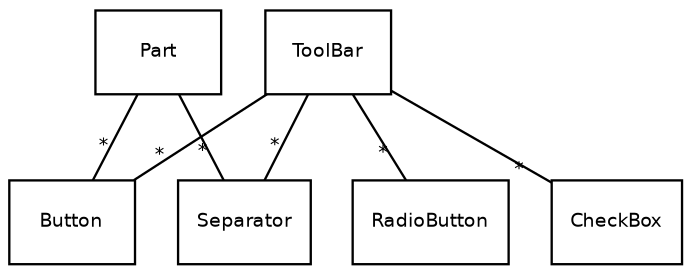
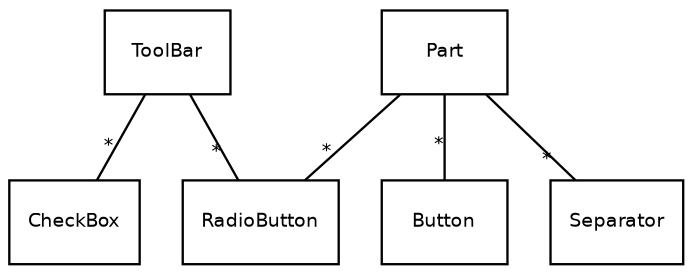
edge "ToolBar" -- "Button": removed
edge "ToolBar" -- "Separator": removed
edge "Part" -- "RadioButton": added
